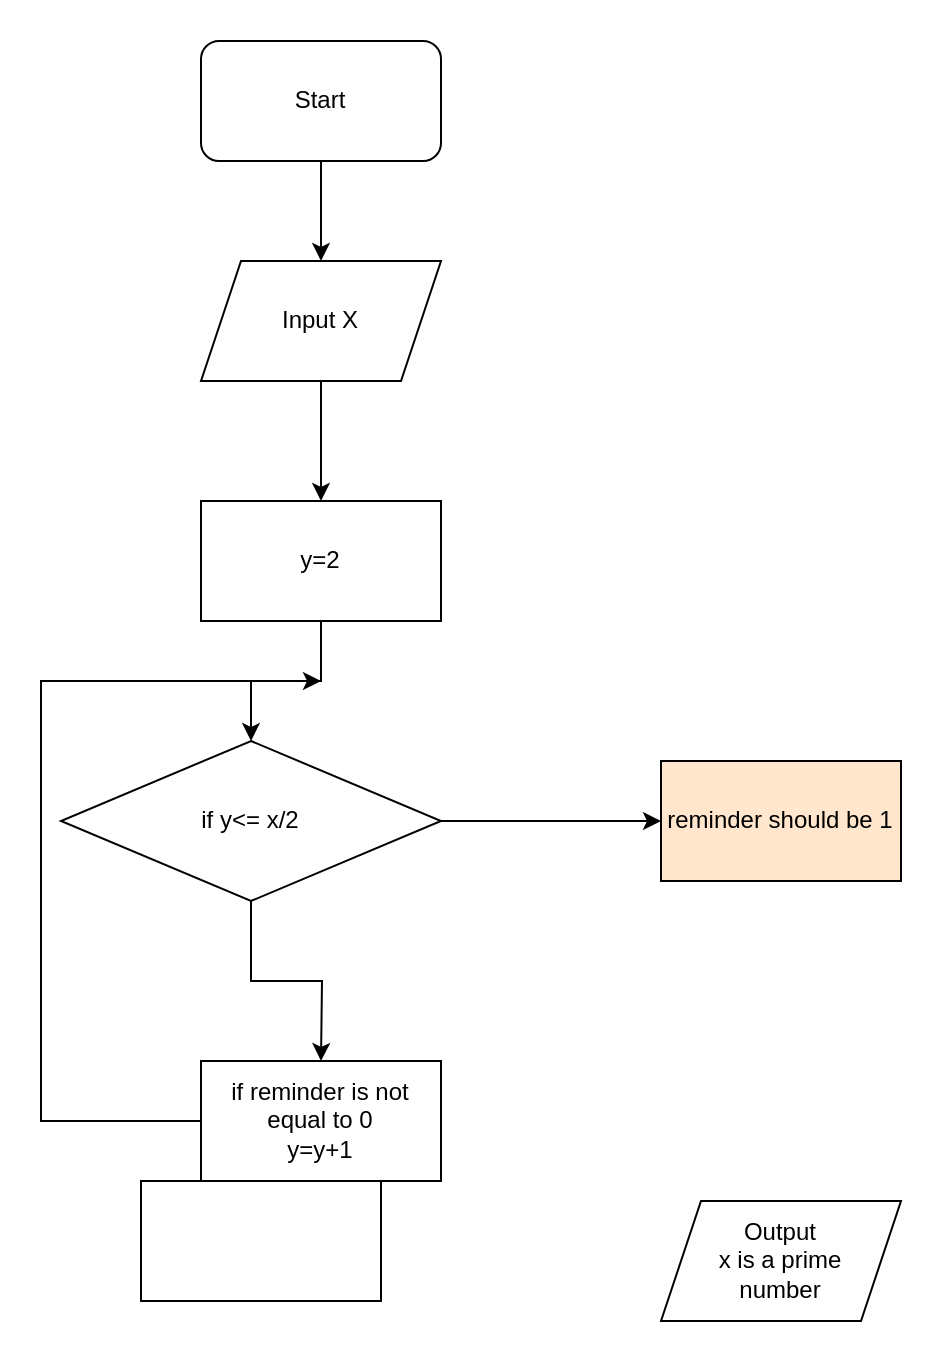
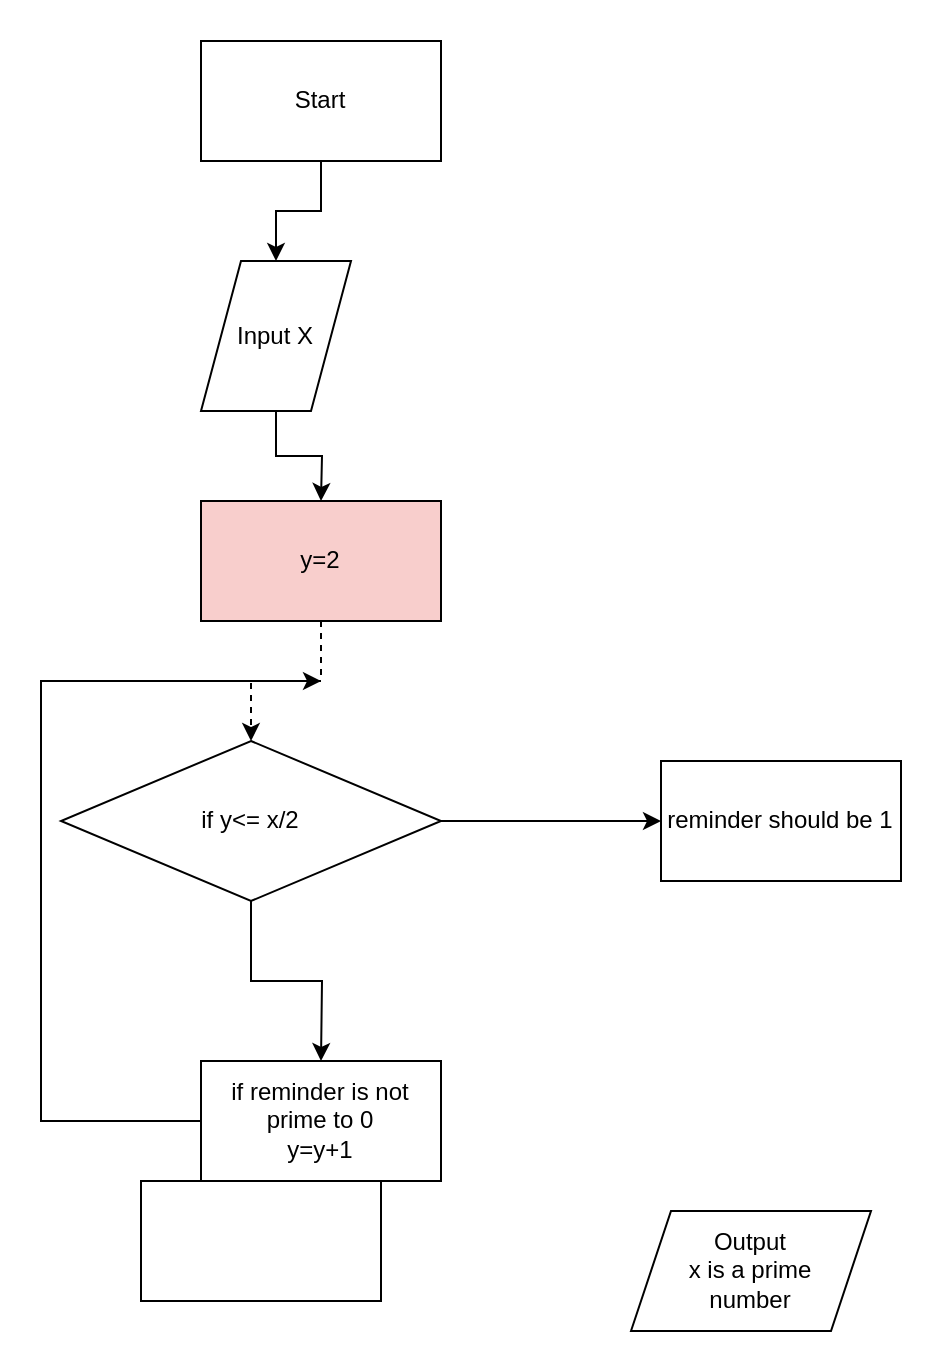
node "Start": shape rounded rectangle -> rectangle
node "Input X": size 240x120 -> 150x150
node "y=2": fillcolor #ffffff -> #f8cecc
edge "y=2" -> "if y<= x/2": style solid -> dashed
node "reminder should be 1": fillcolor #ffe6cc -> #ffffff
node "if reminder is not equal to 0 y=y+1": label "if reminder is not equal to 0 y=y+1" -> "if reminder is not prime to 0 y=y+1"
node "Output x is a prime number": moved (781, 1261) -> (751, 1271)
